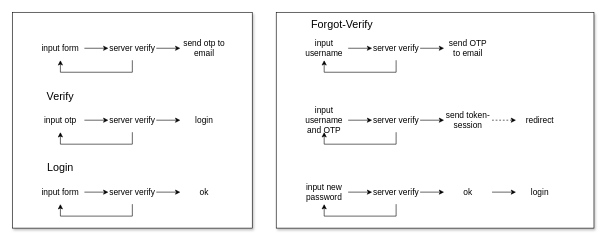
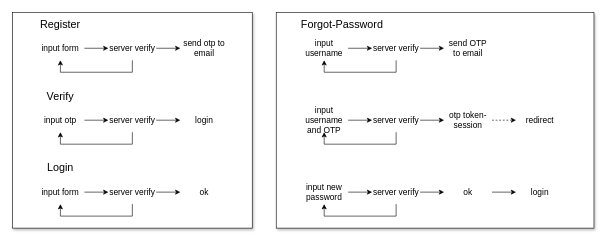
node "Register": added
node "Forgot-Verify": label "Forgot-Verify" -> "Forgot-Password"
node "send token-session": label "send token-session" -> "otp token-session"
